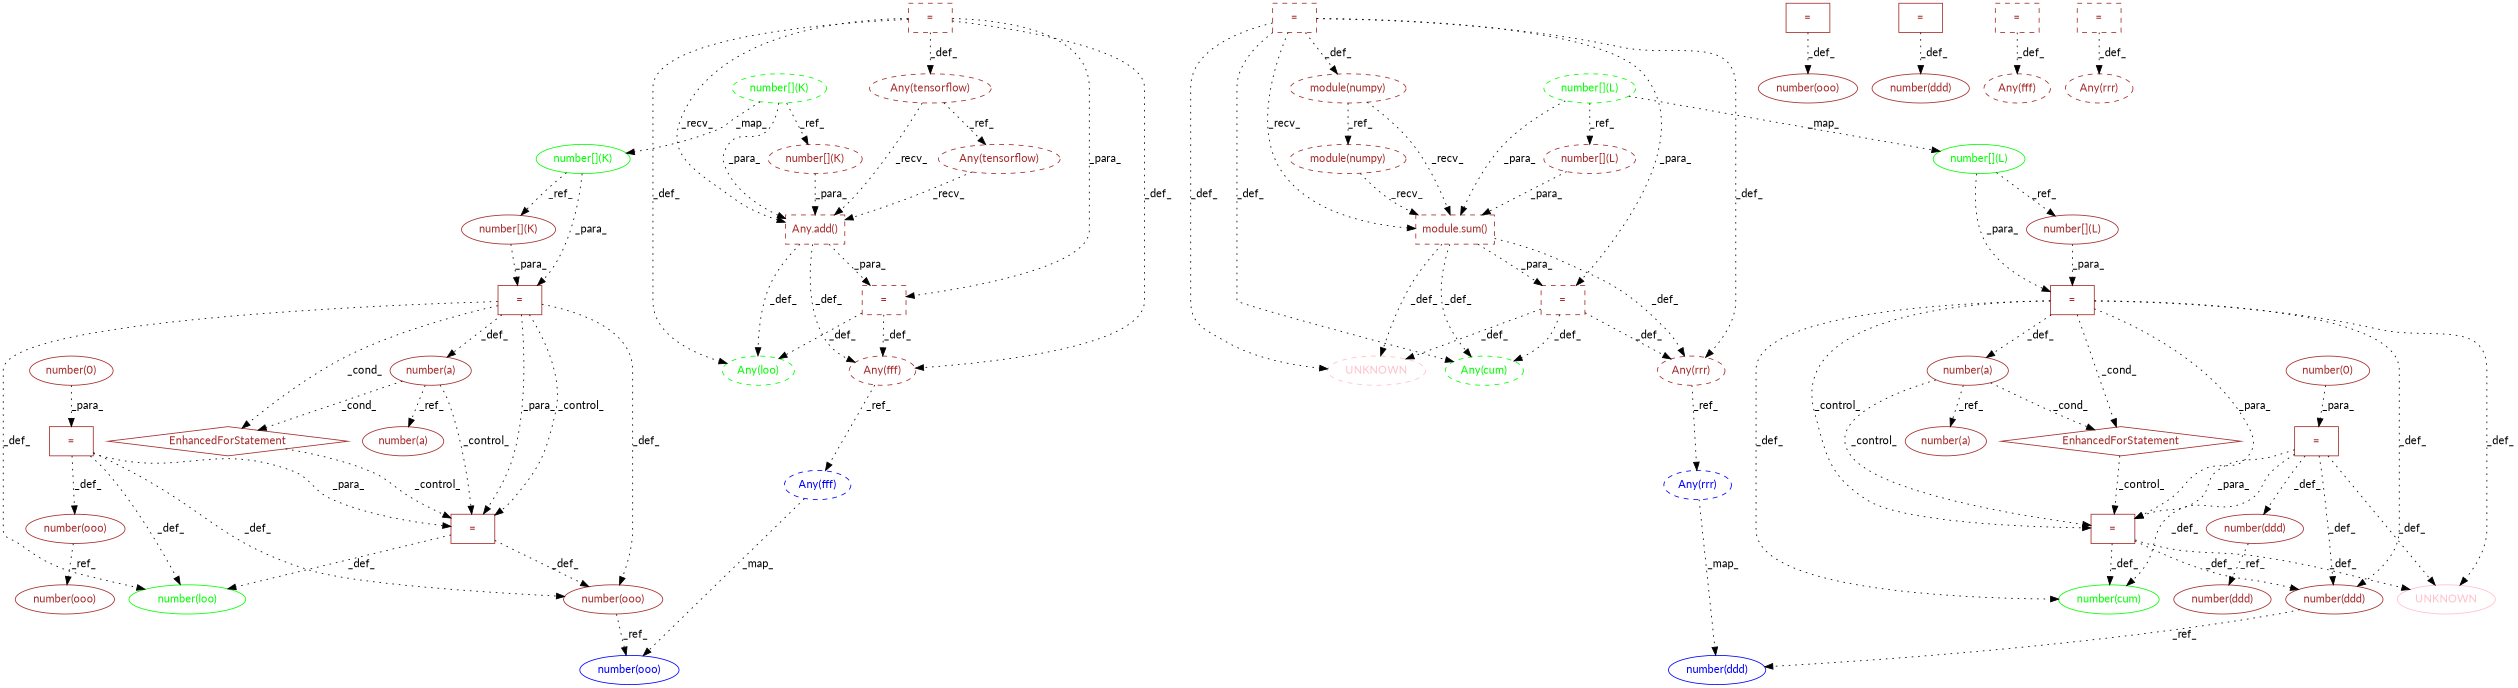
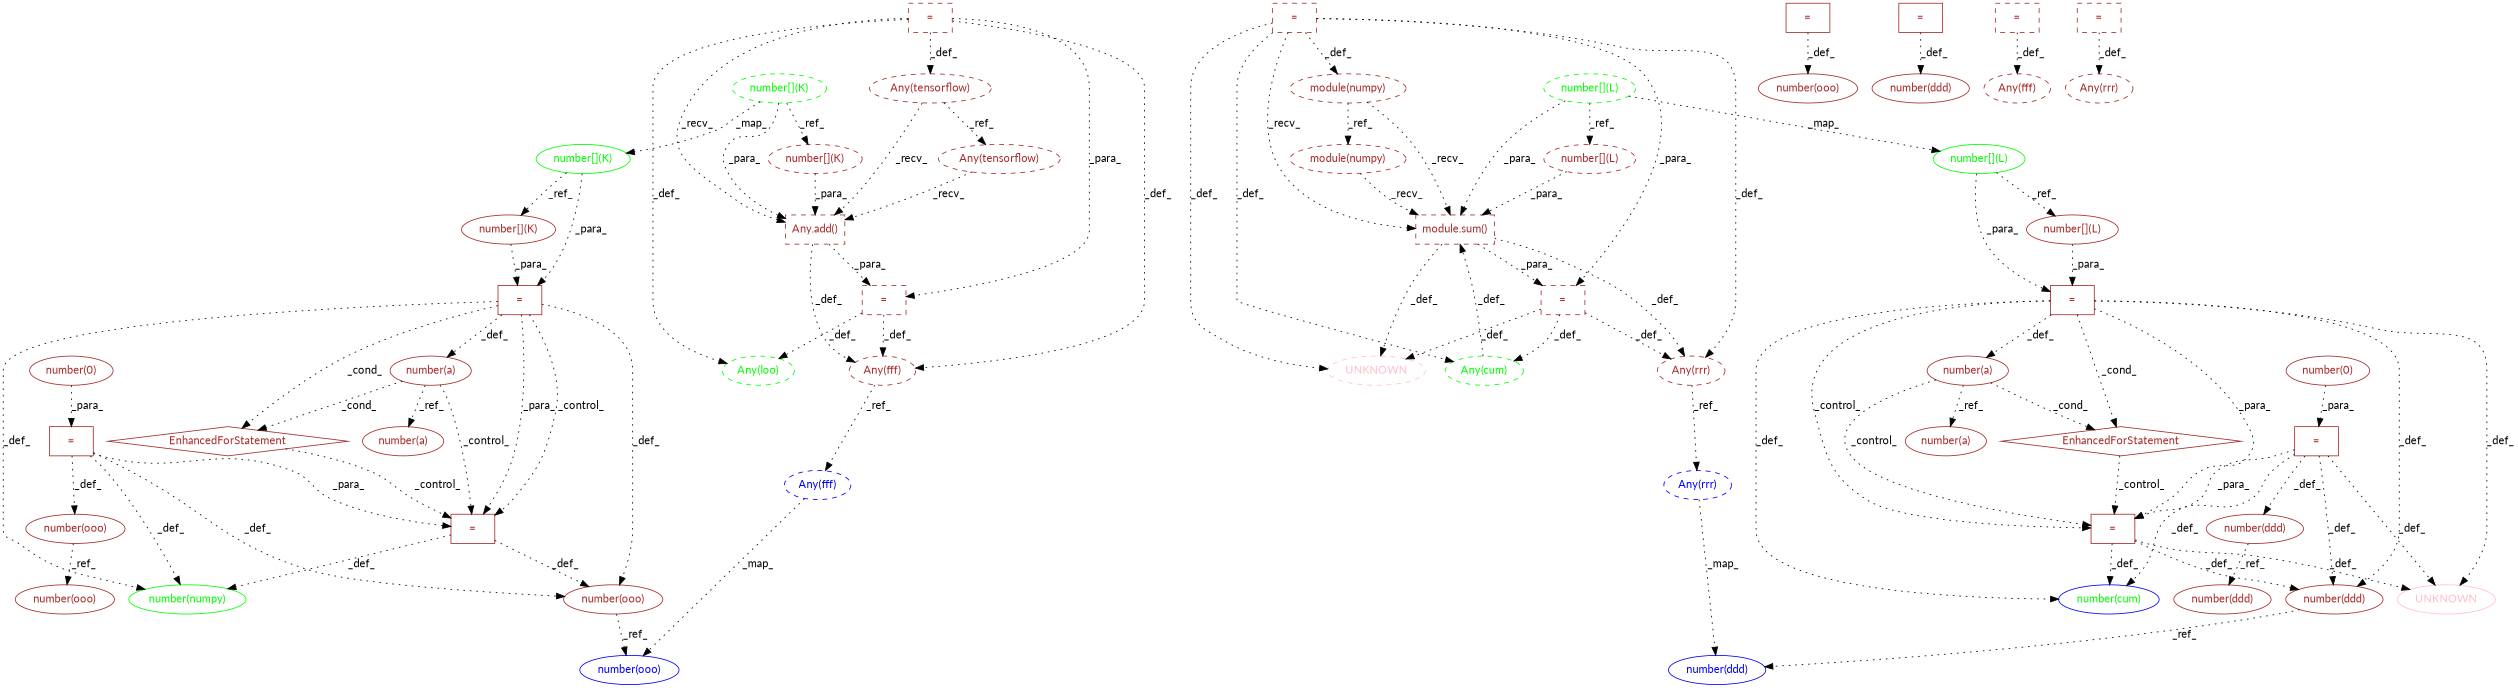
edge "Any.add()" -> "Any(loo)": removed, label "_def_"
edge "module.sum()" -> "Any(cum)": reversed
node "number(loo)": label "number(loo)" -> "number(numpy)"
node "number(cum)": color green -> blue
